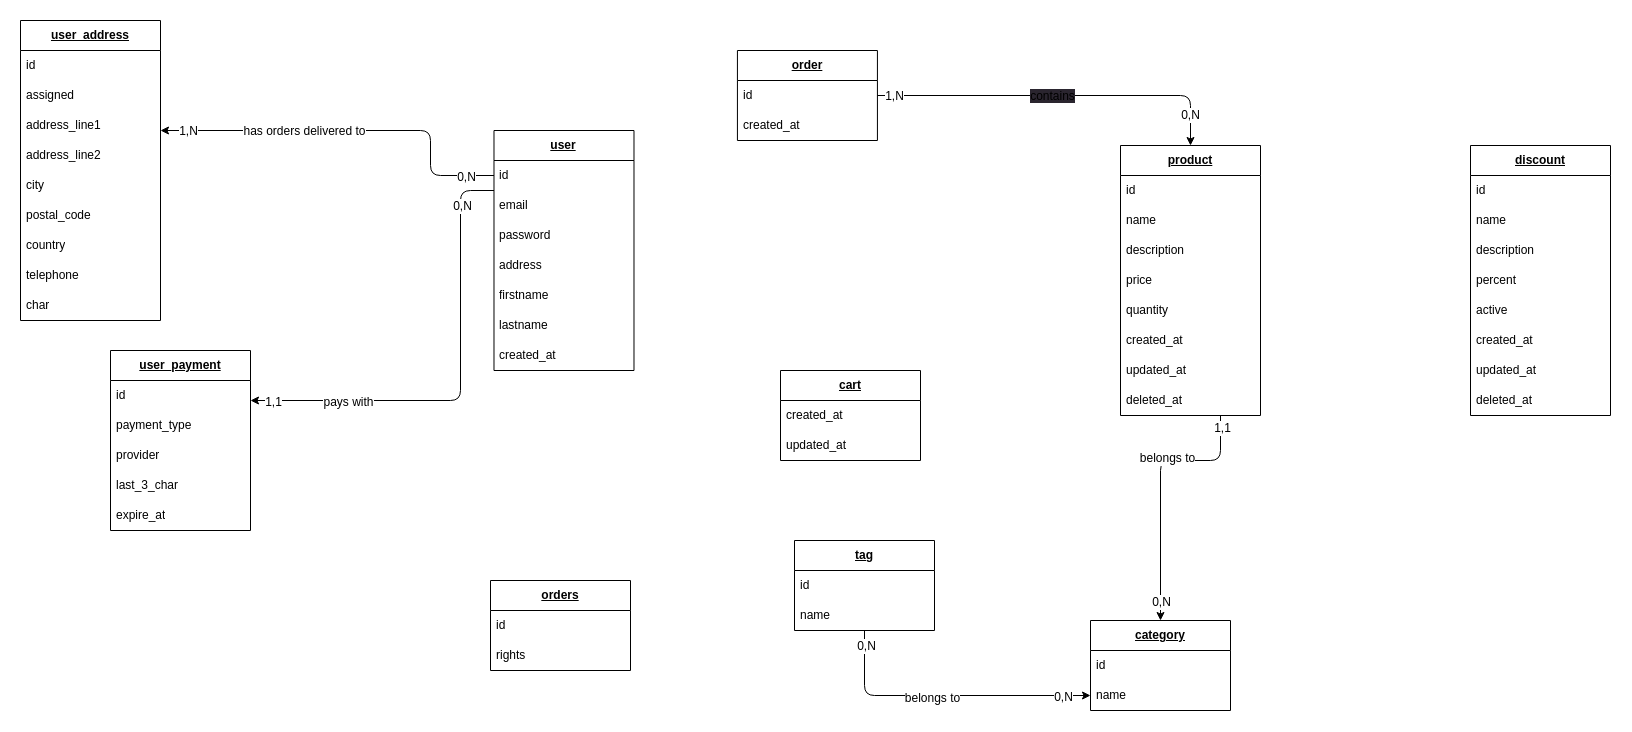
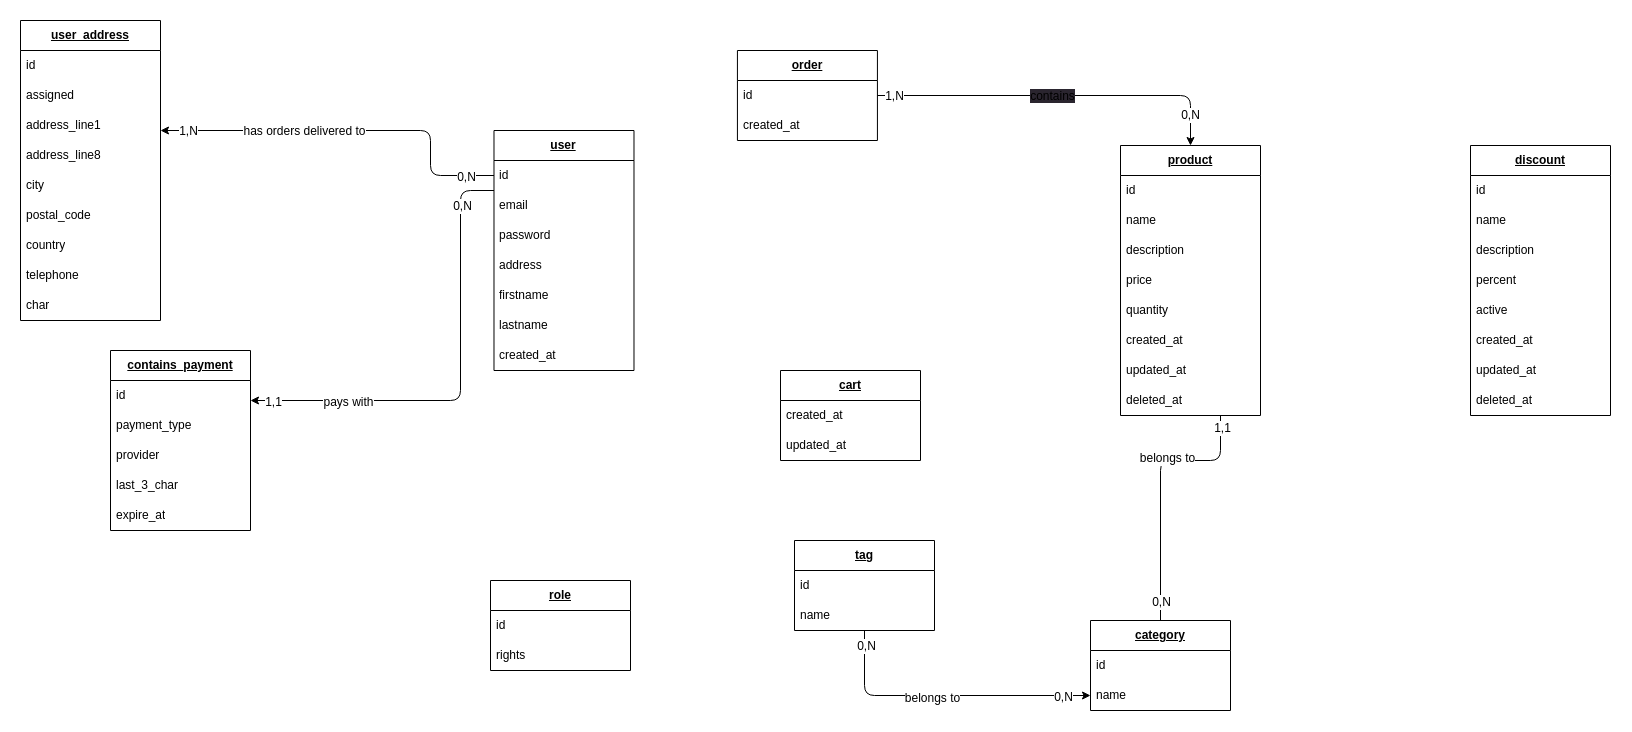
node "address_line2": label "address_line2" -> "address_line8"
node "user_payment": label "user_payment" -> "contains_payment"
node "orders": label "orders" -> "role"
edge "product" -> "category": arrowhead classic -> none
